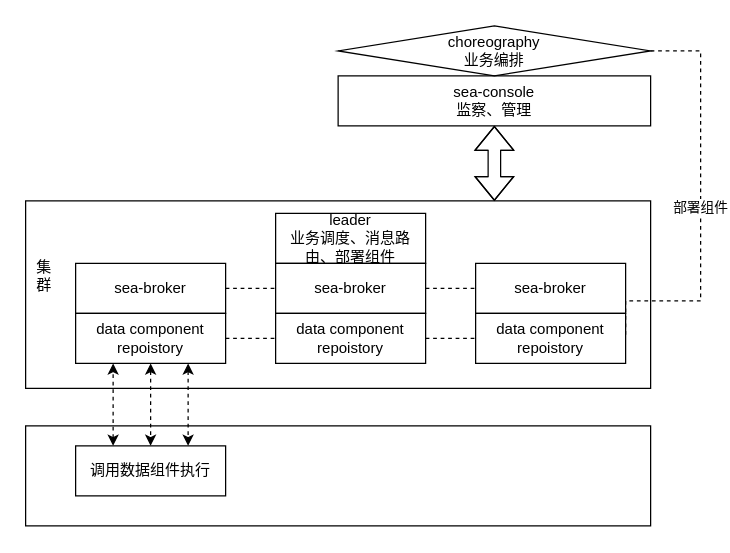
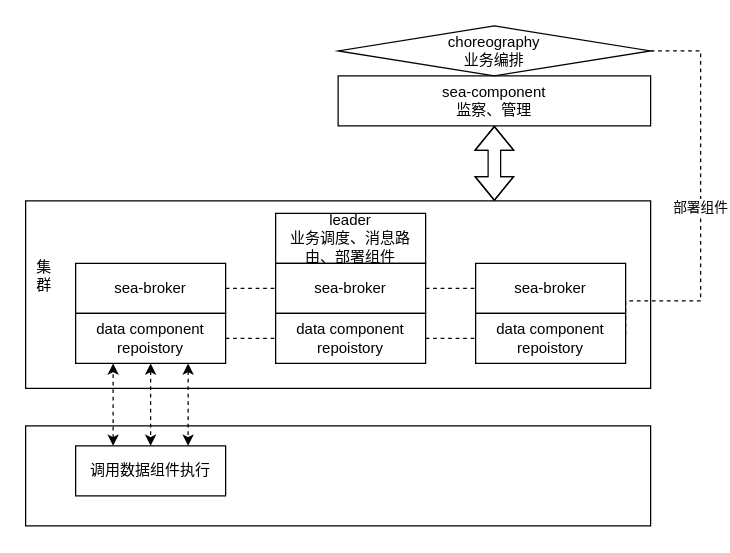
node "sea-console 监察、管理": label "sea-console 监察、管理" -> "sea-component 监察、管理"
